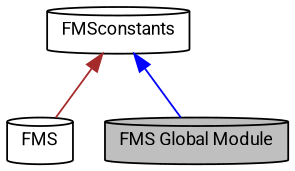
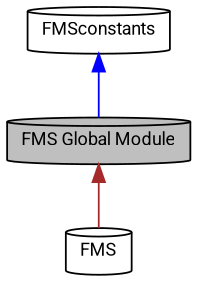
edge "FMS" -> "FMSconstants": now "FMS" -> "FMS Global Module"
